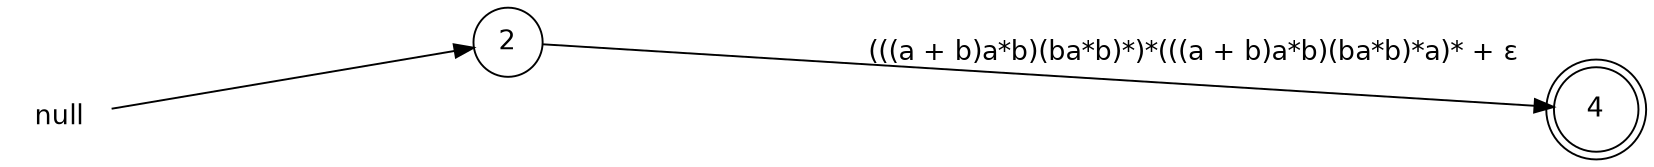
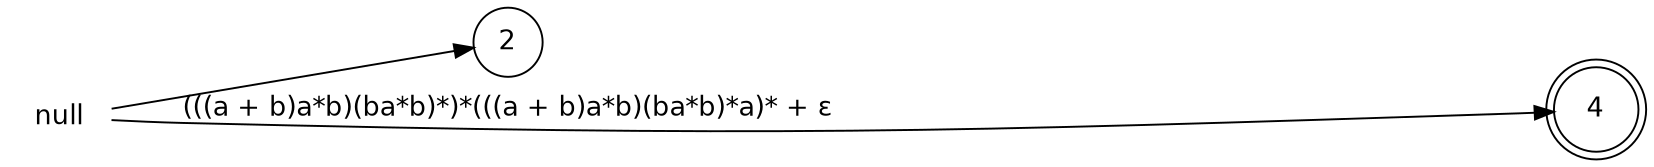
edge "2" -> "4": now "null" -> "4"
